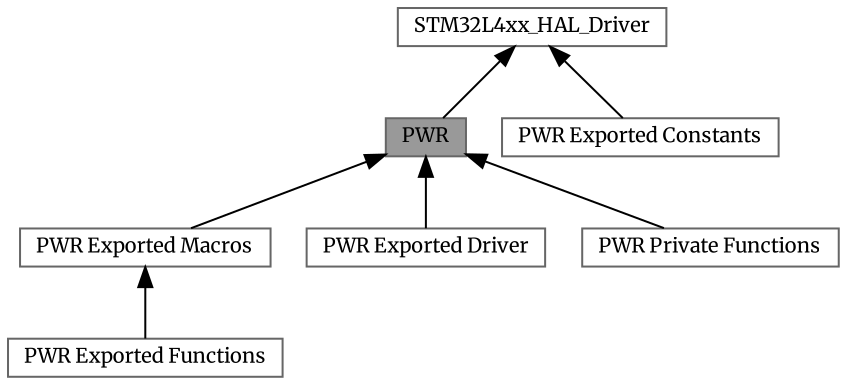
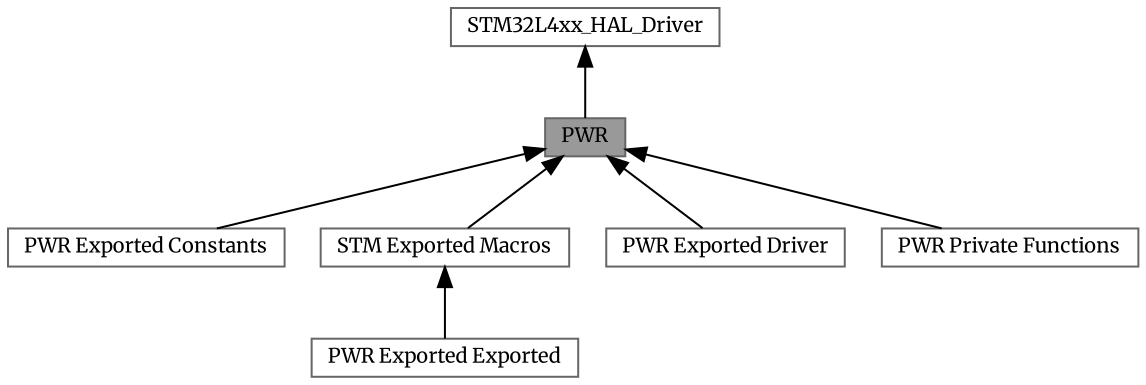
edge "PWR Exported Constants" -> "STM32L4xx_HAL_Driver": now "PWR Exported Constants" -> "PWR"
node "PWR Exported Macros": label "PWR Exported Macros" -> "STM Exported Macros"
node "PWR Exported Functions": label "PWR Exported Functions" -> "PWR Exported Exported"
